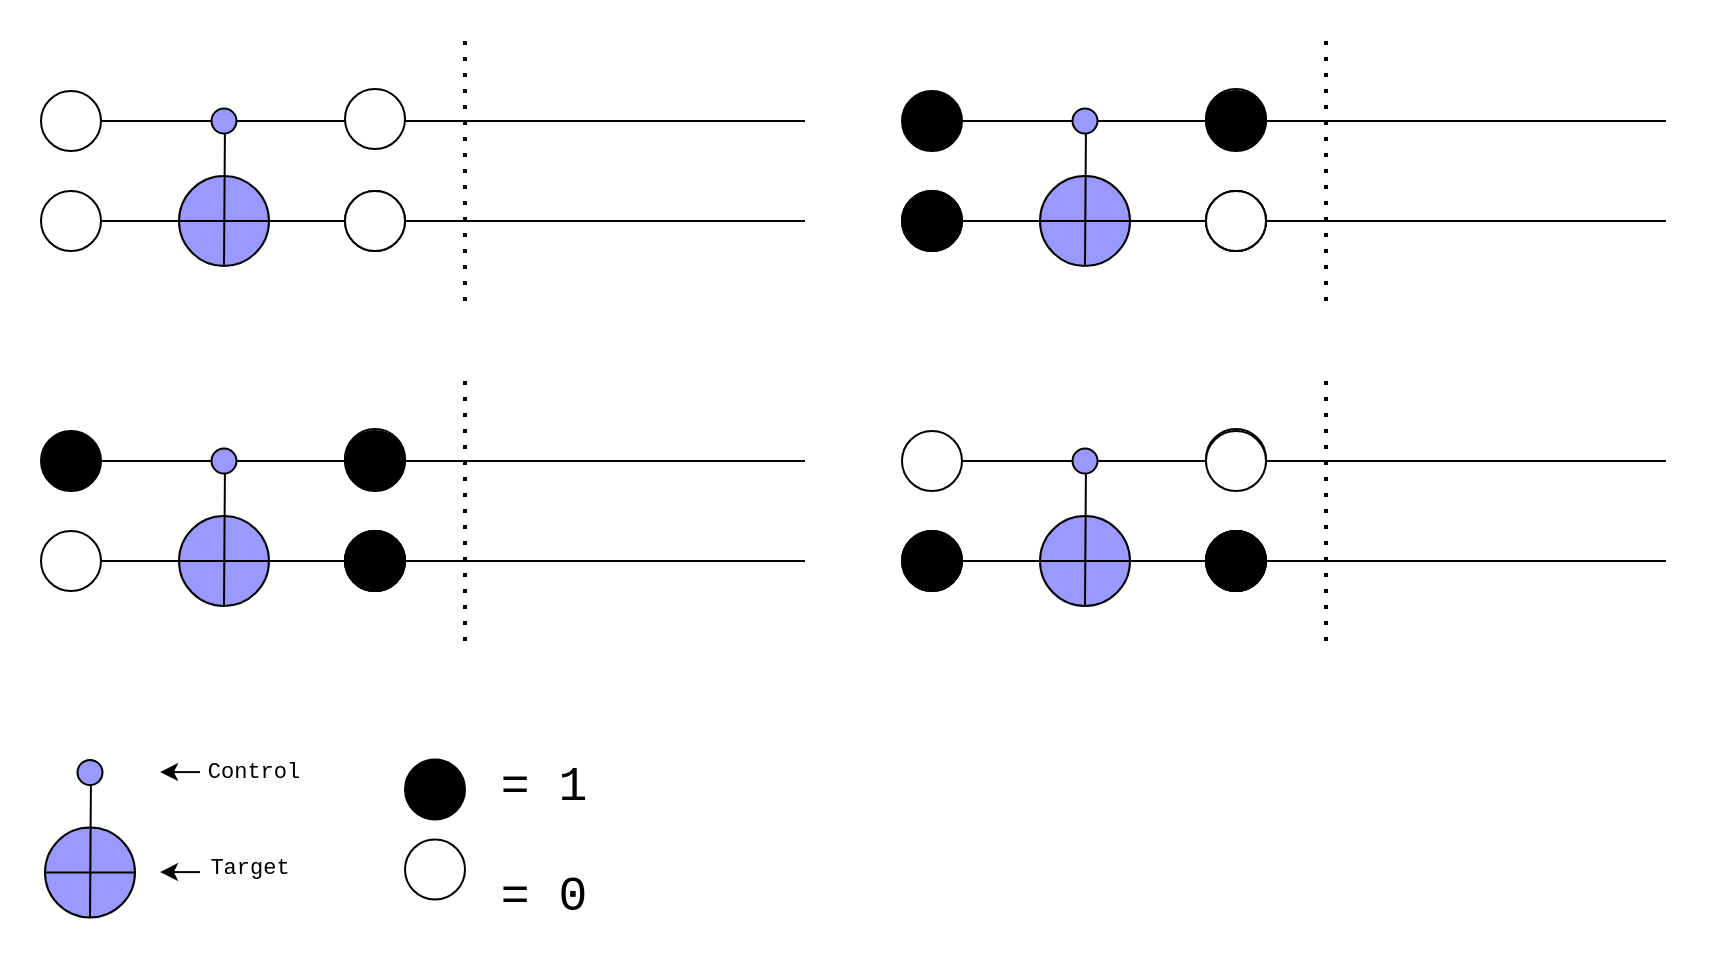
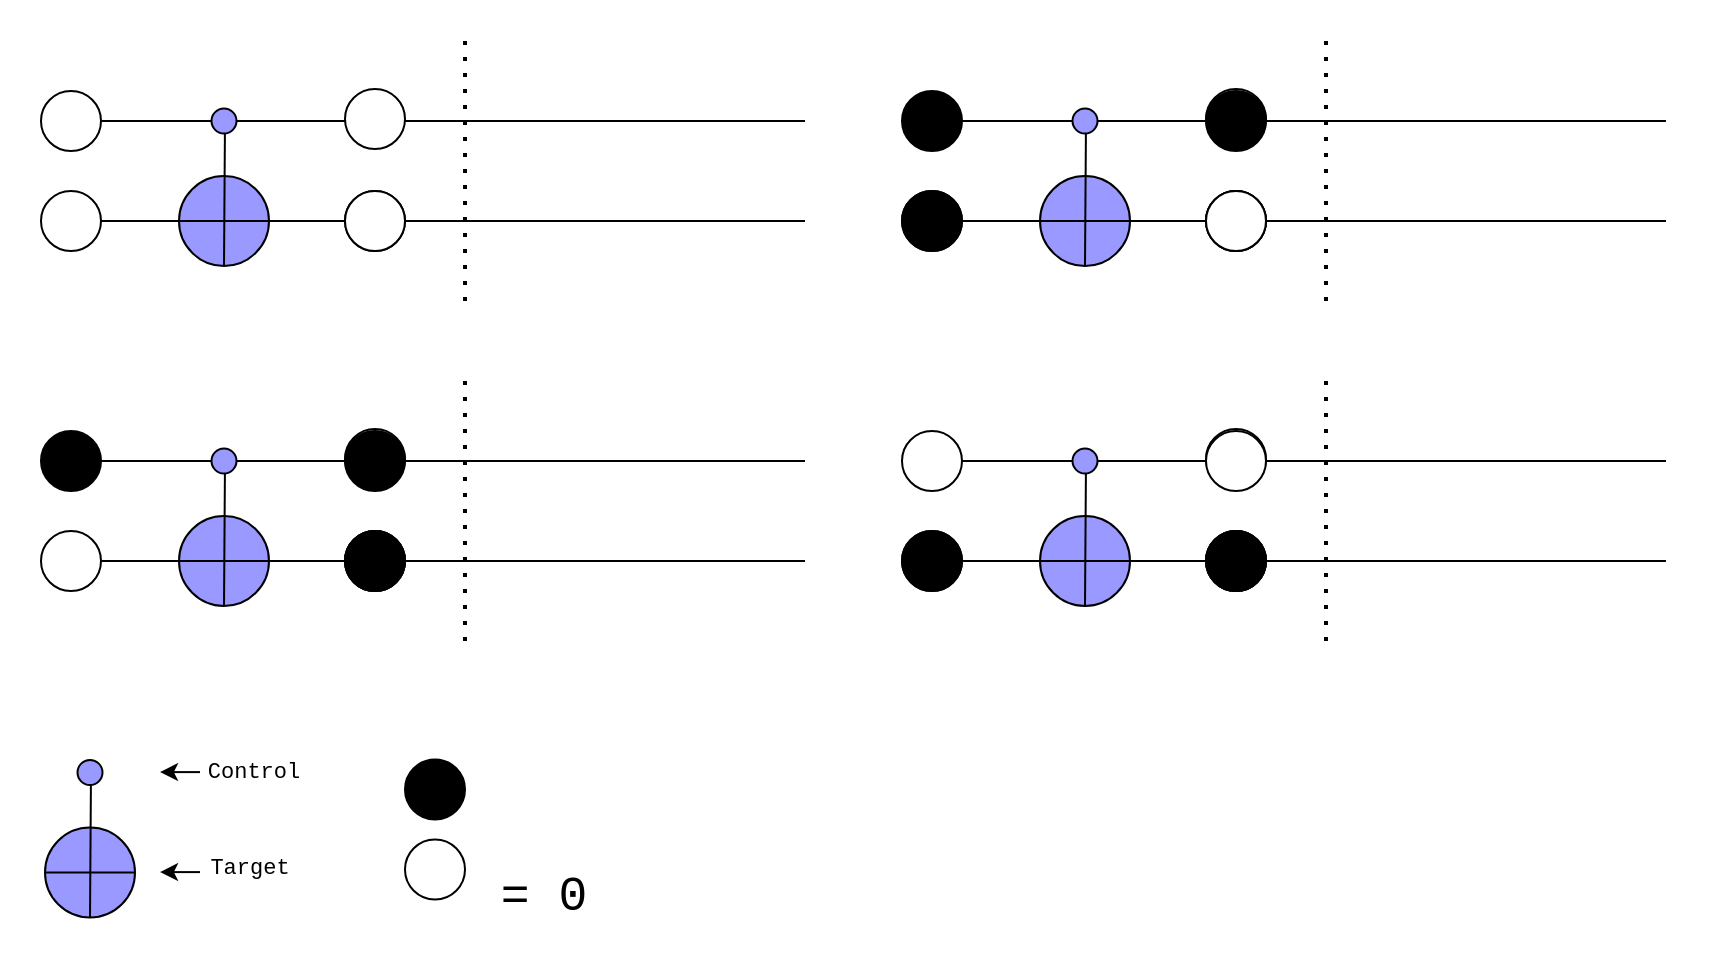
node "= 1": removed
